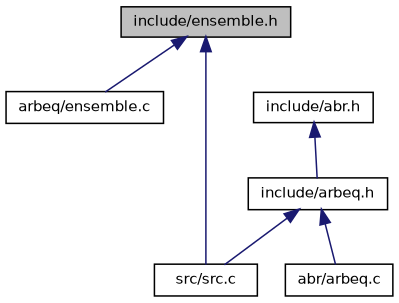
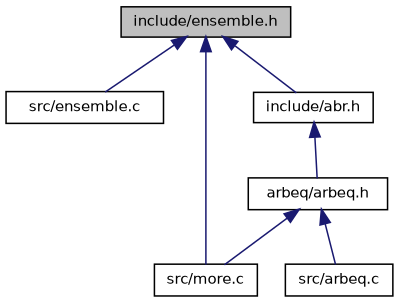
edge "include/abr.h" -> "include/ensemble.h": added
node "arbeq/ensemble.c": label "arbeq/ensemble.c" -> "src/ensemble.c"
node "include/arbeq.h": label "include/arbeq.h" -> "arbeq/arbeq.h"
node "src/src.c": label "src/src.c" -> "src/more.c"
node "abr/arbeq.c": label "abr/arbeq.c" -> "src/arbeq.c"
